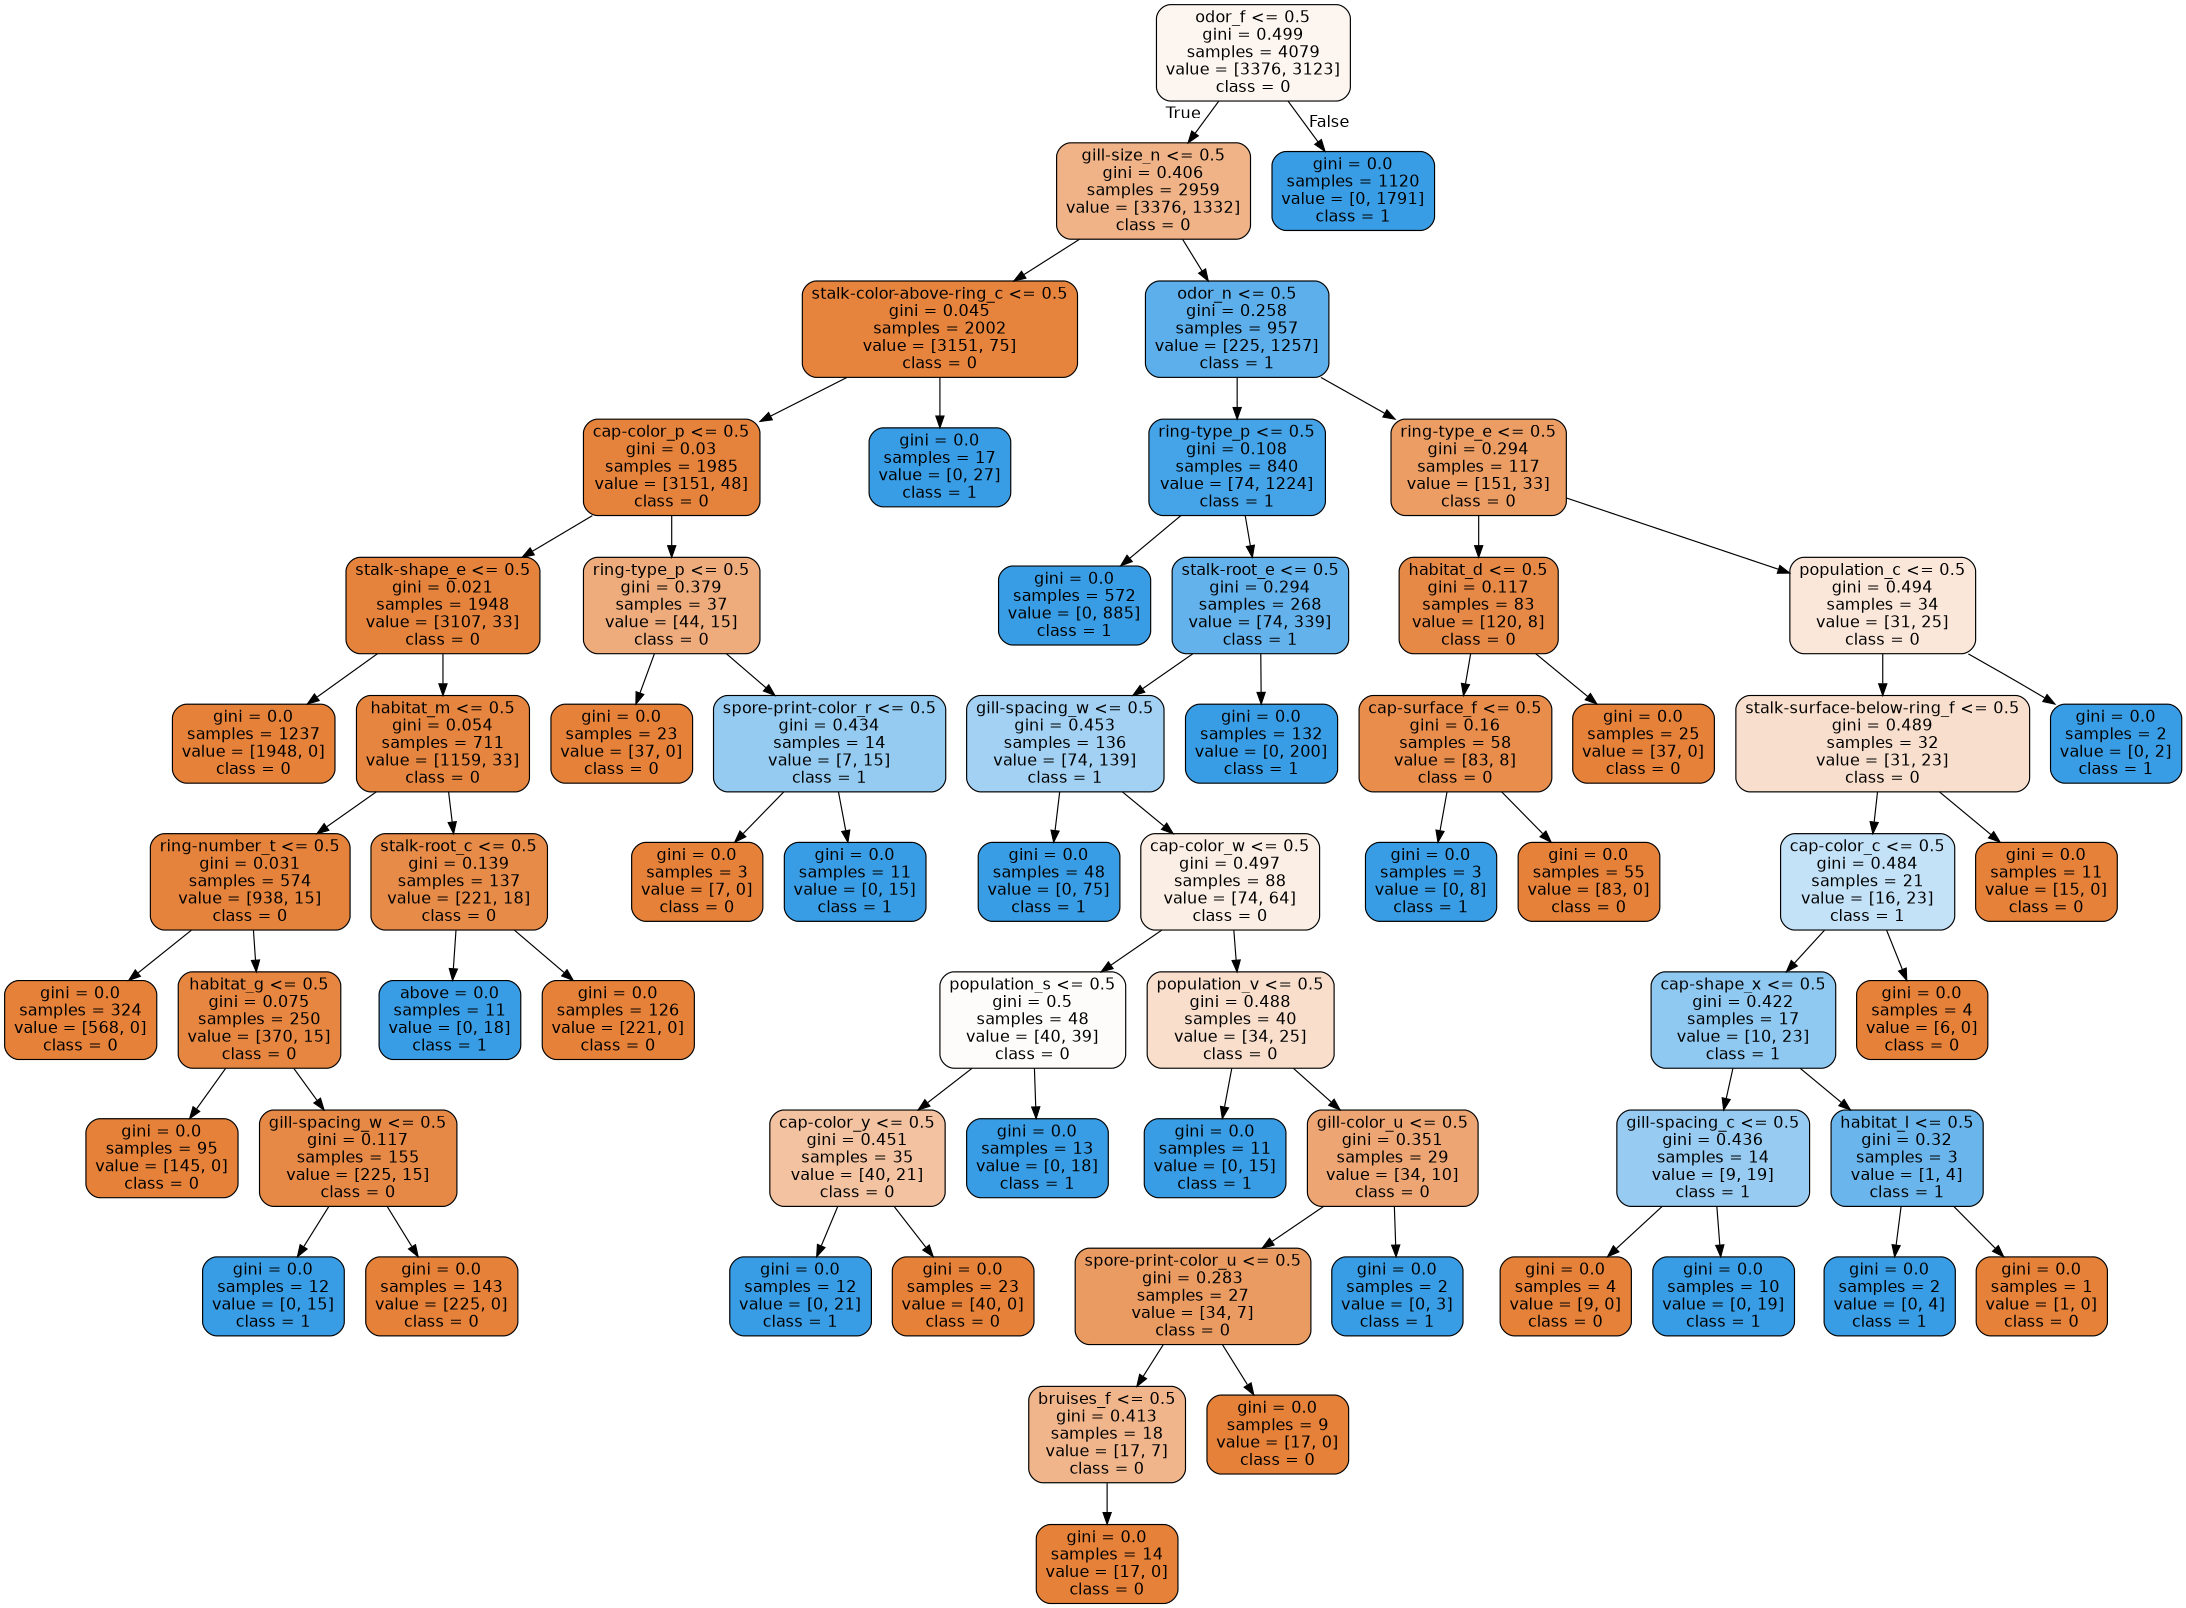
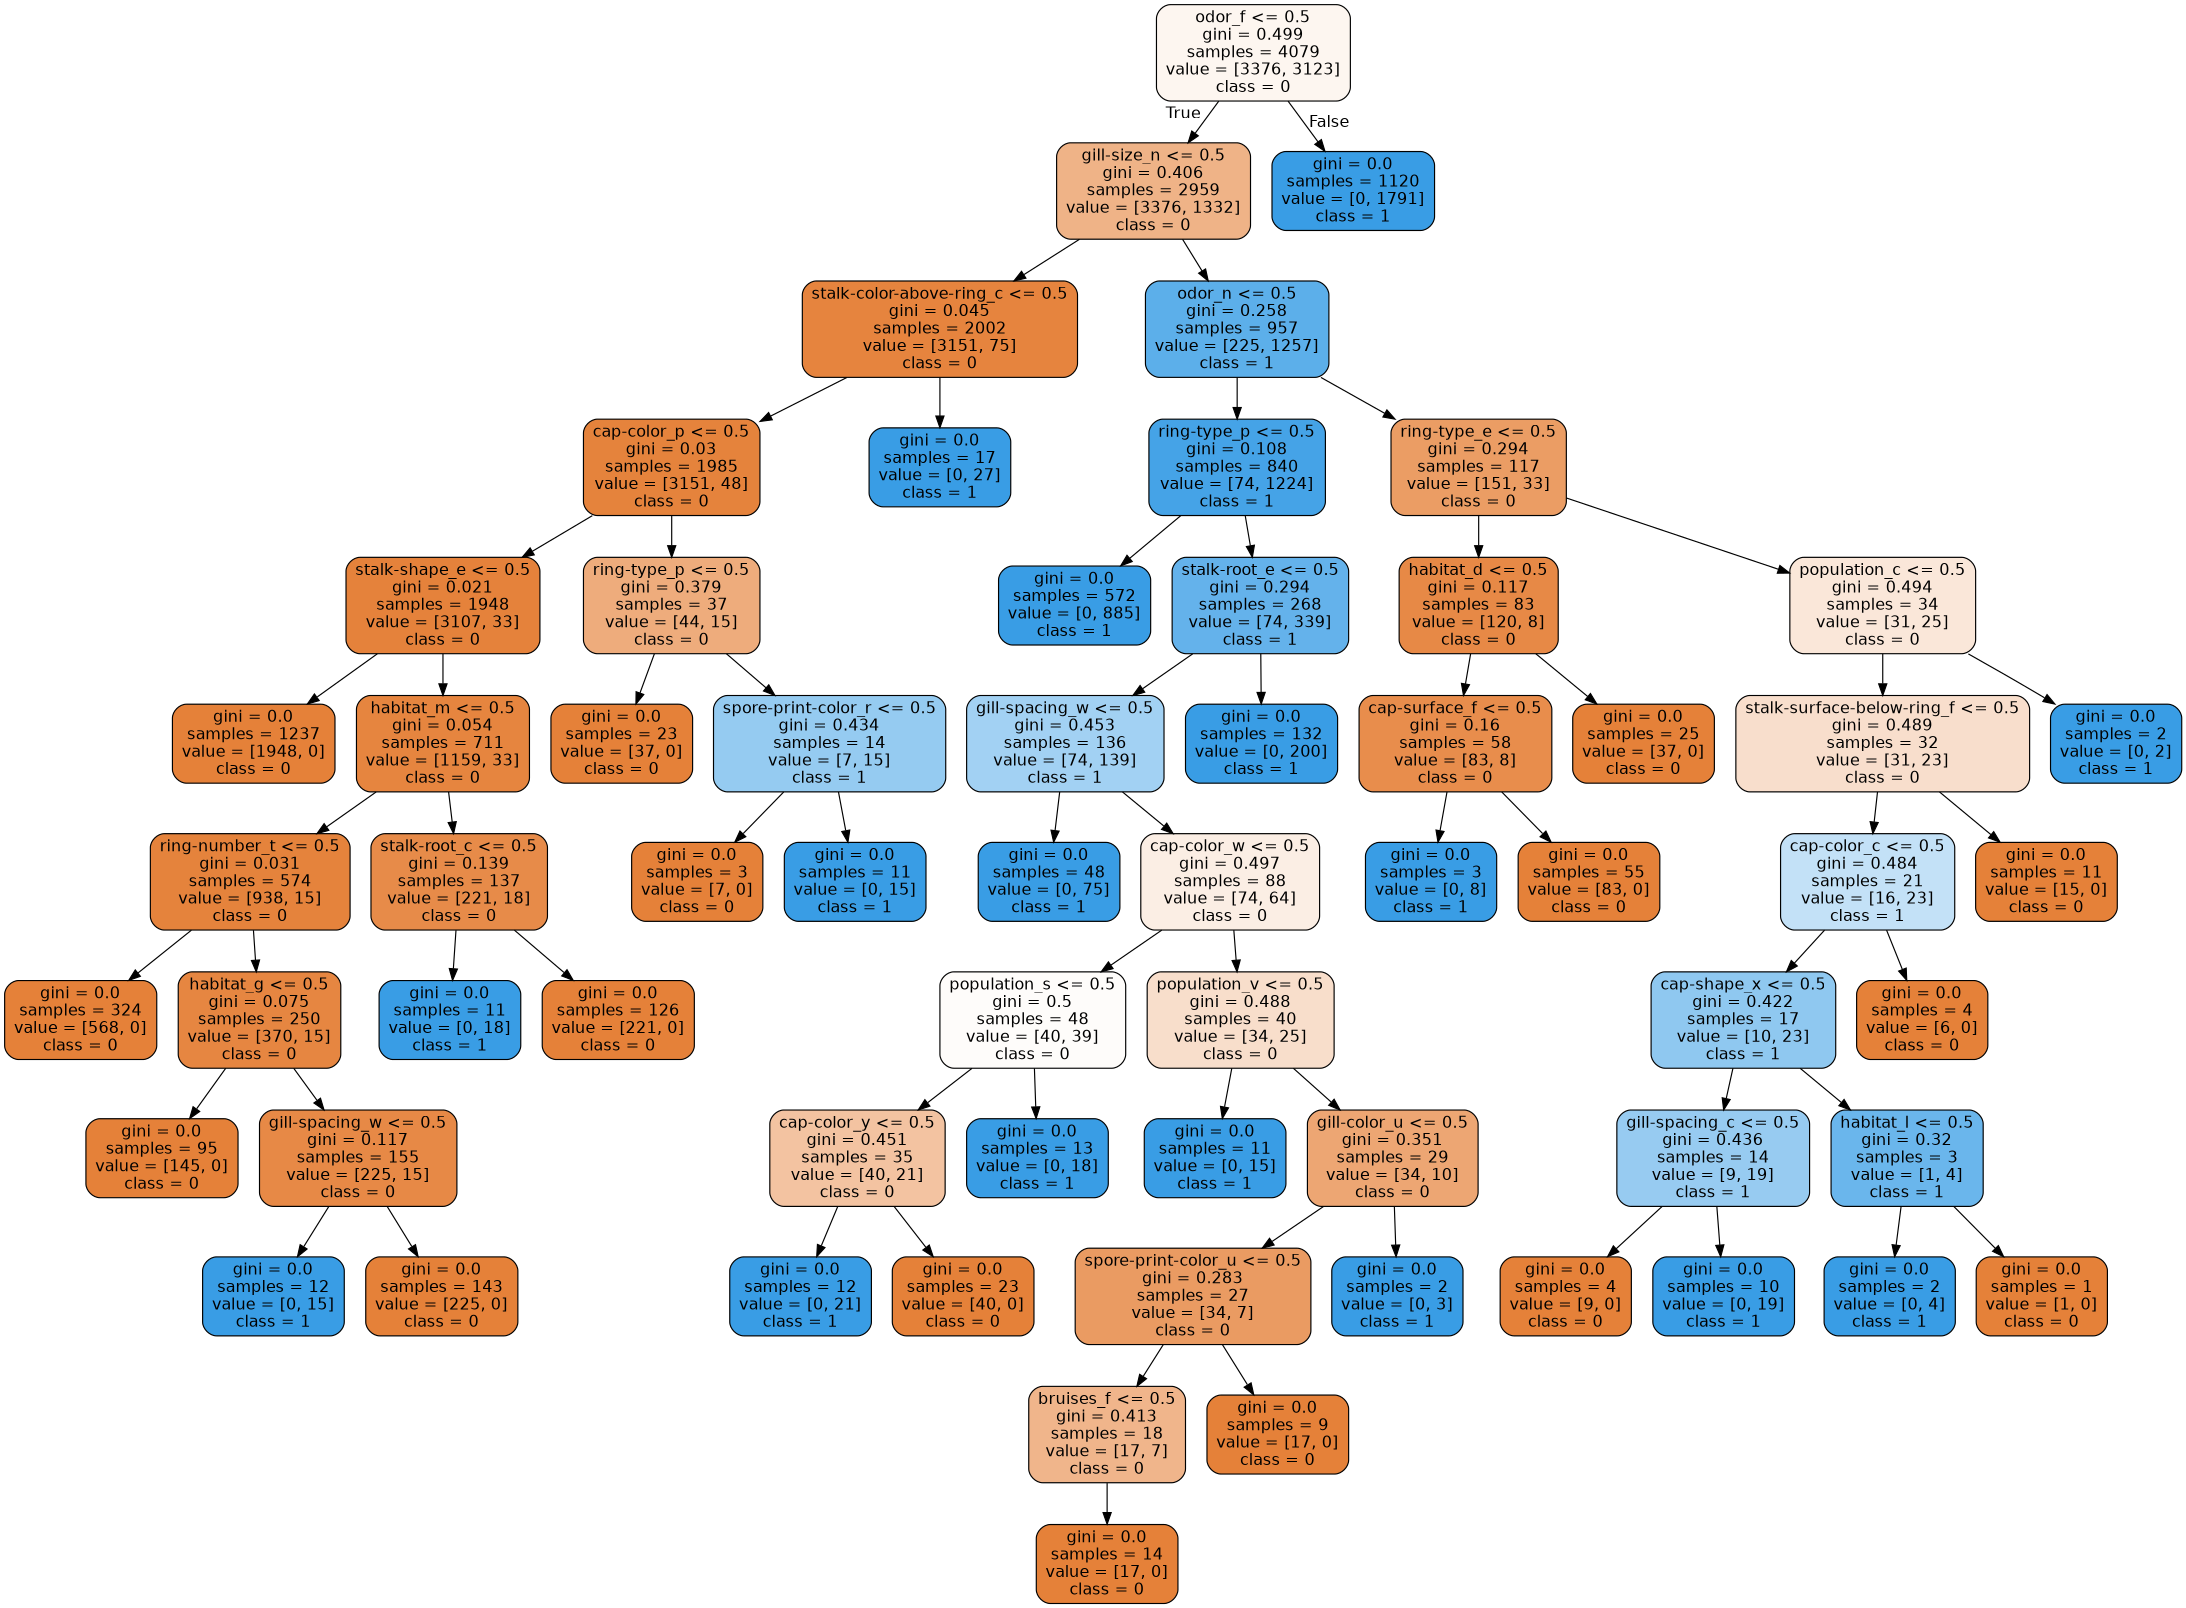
node "above = 0.0 samples = 11 value = [0, 18] class = 1": label "above = 0.0 samples = 11 value = [0, 18] class = 1" -> "gini = 0.0 samples = 11 value = [0, 18] class = 1"
